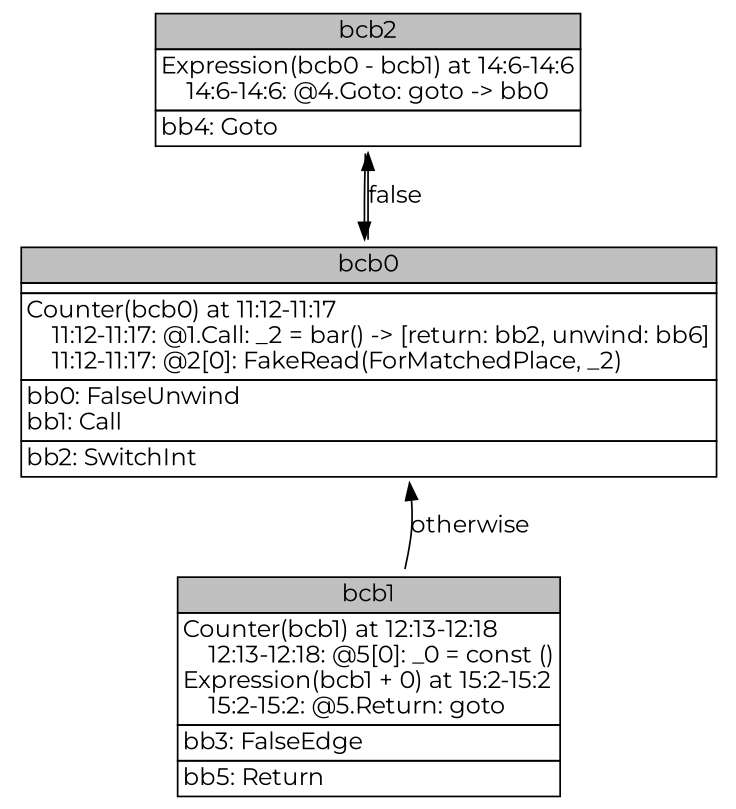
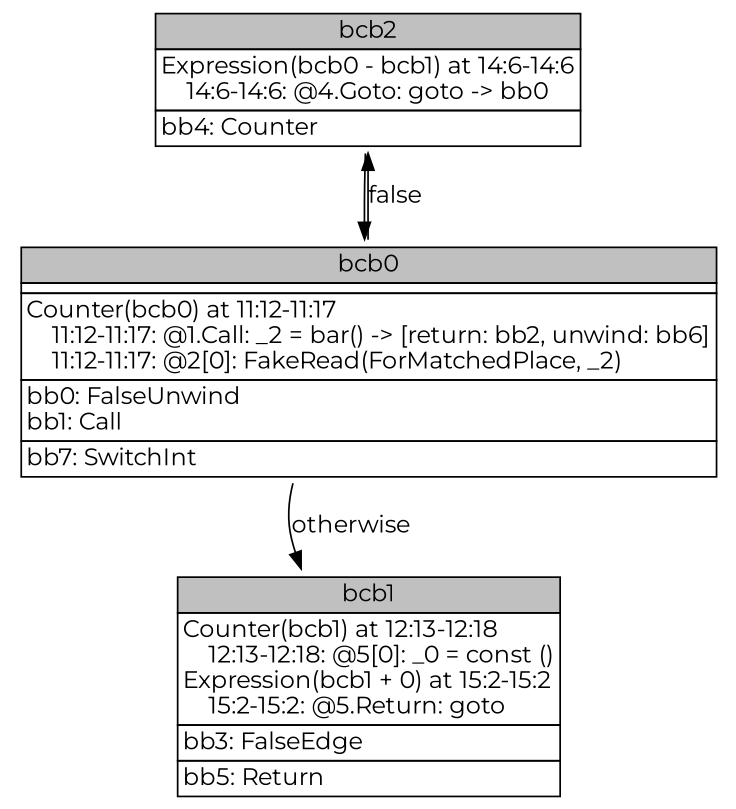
node "bcb2": text "bb4: Goto" -> "bb4: Counter"
node "bcb0": text "bb2: SwitchInt" -> "bb7: SwitchInt"
edge "bcb1" -> "bcb0": reversed
